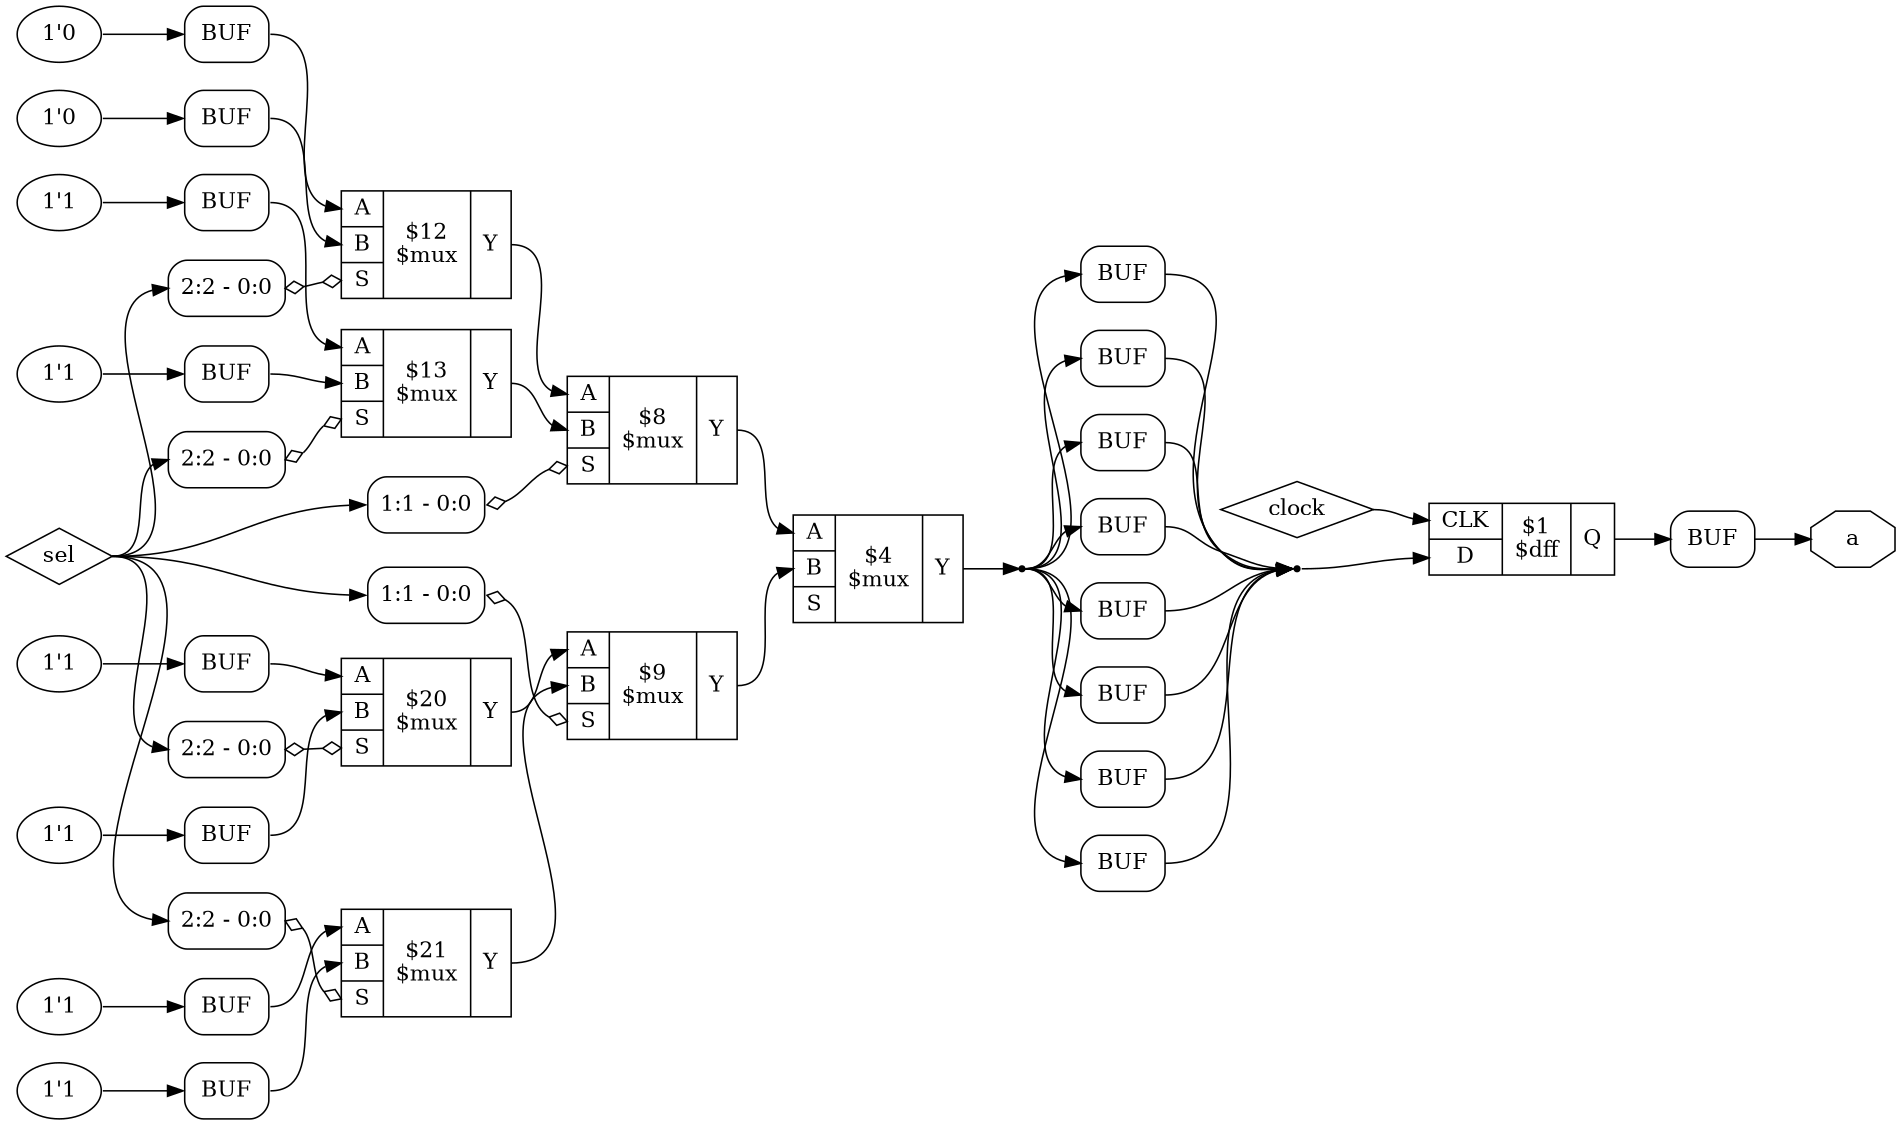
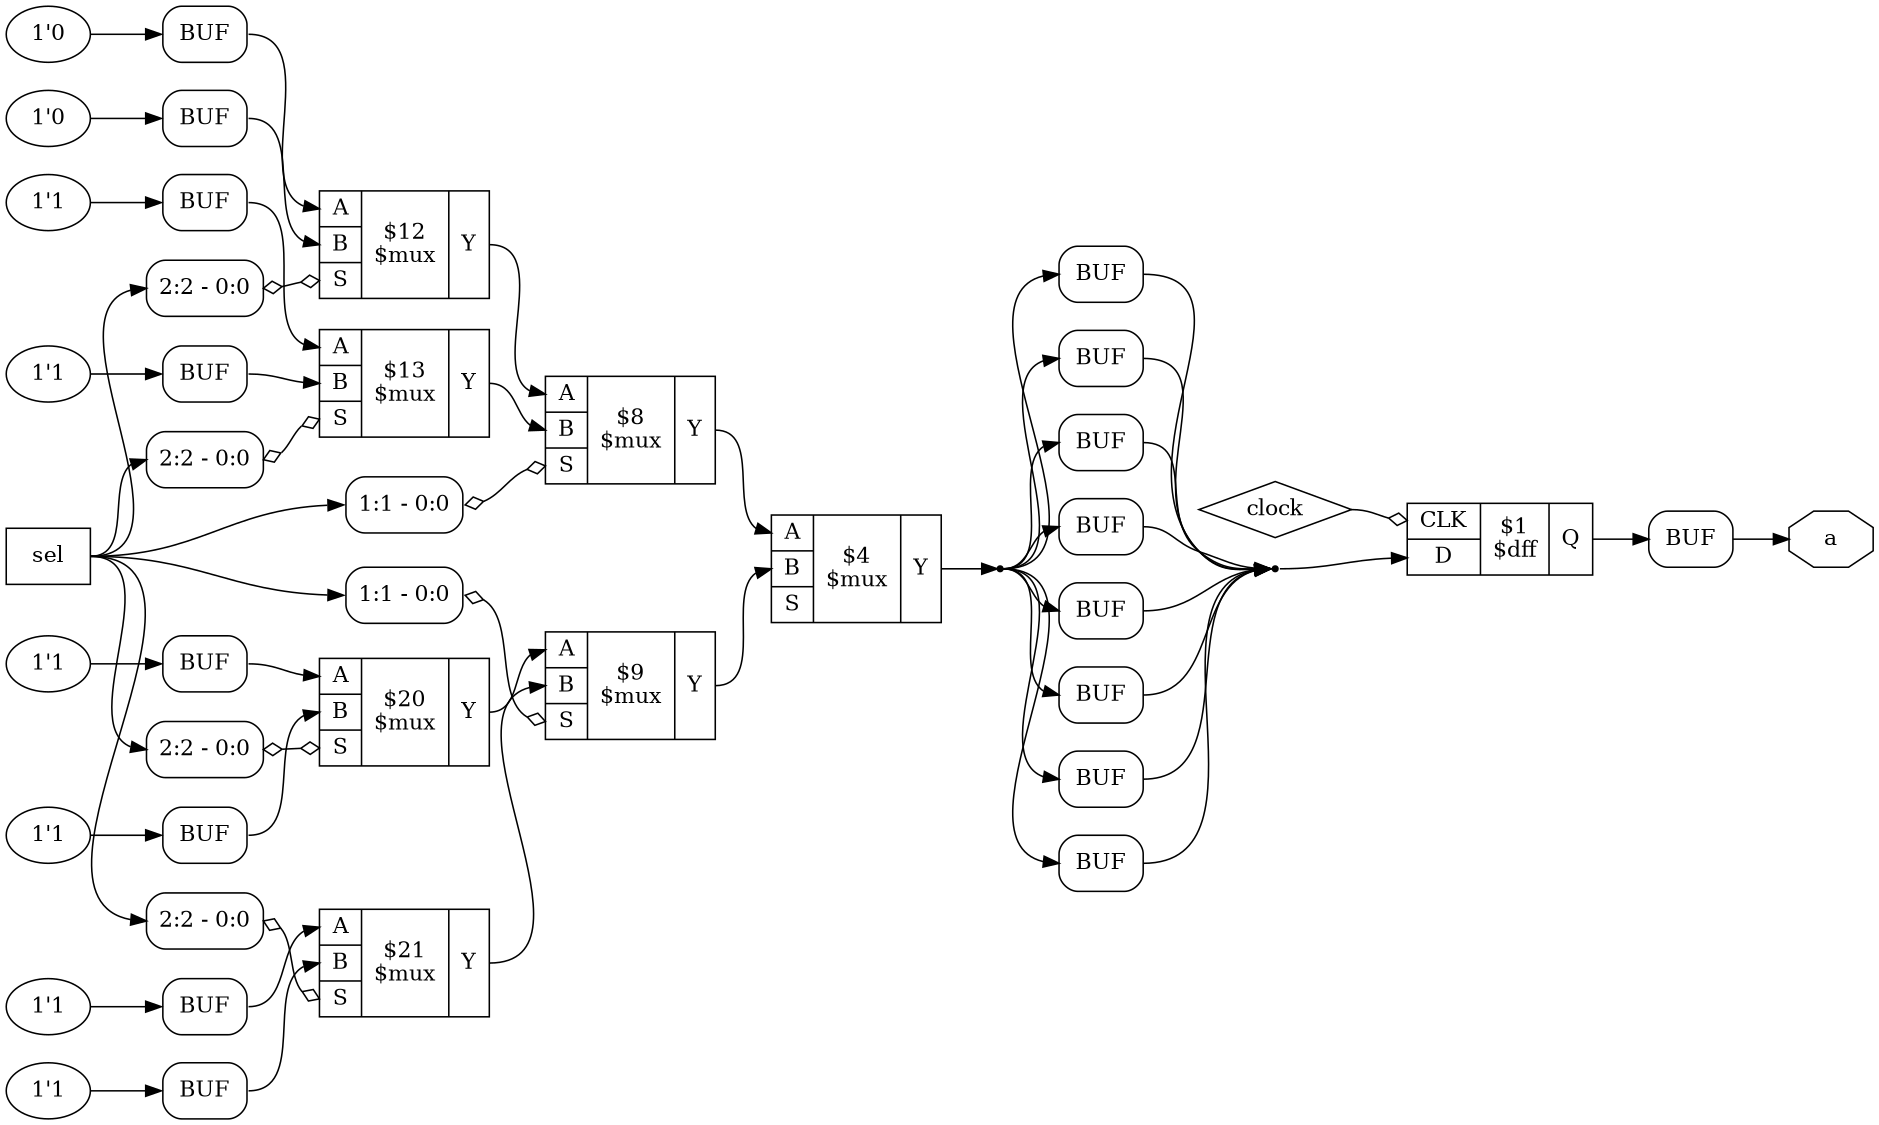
edge "clock" -> "CLK": arrowhead normal -> odiamond
node "sel": shape diamond -> box
